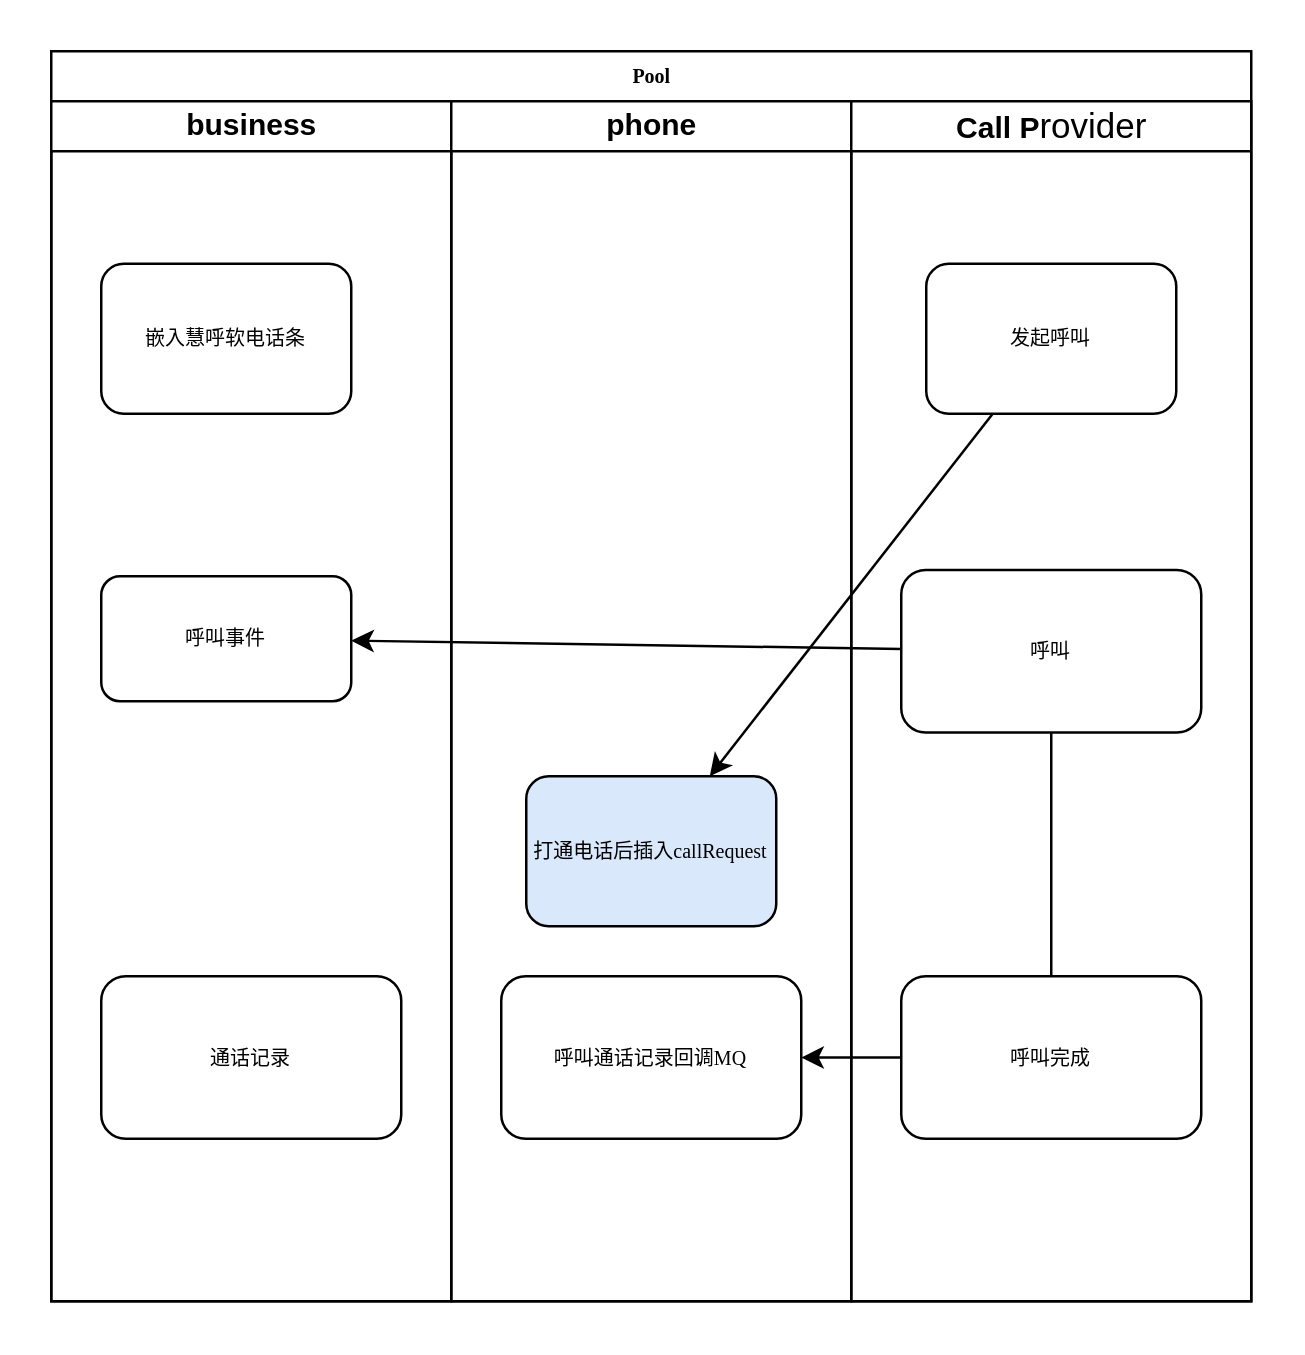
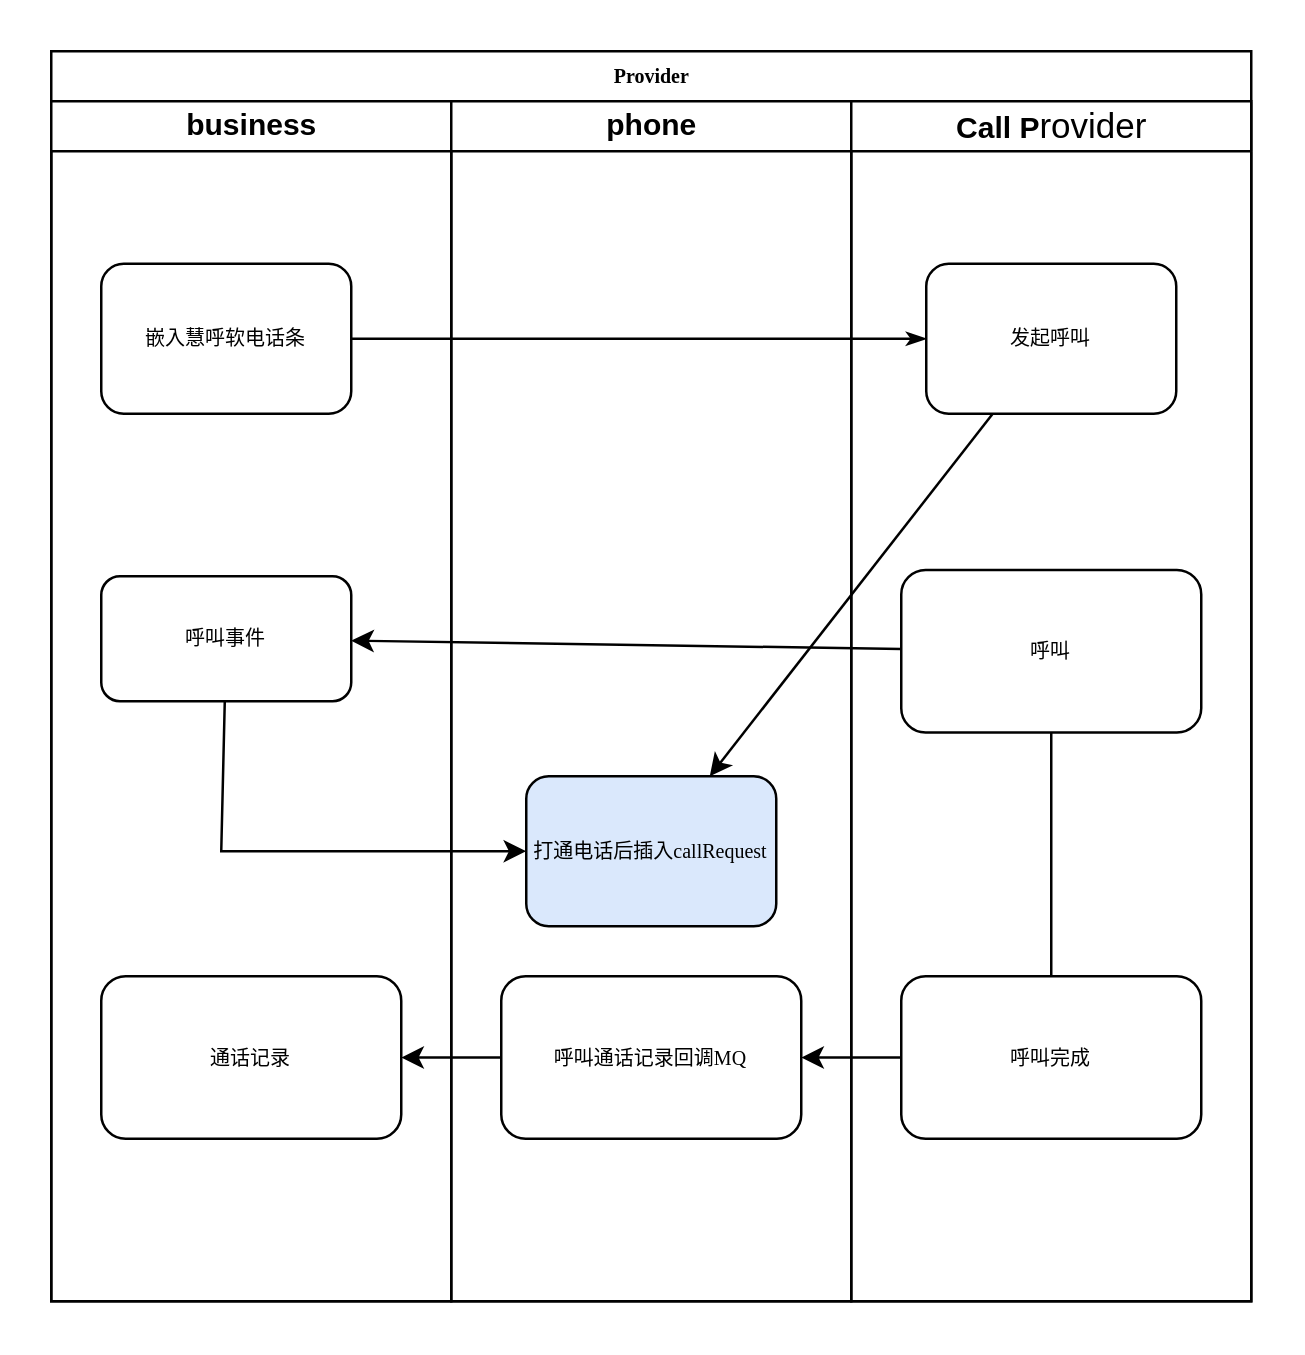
node "Pool": label "Pool" -> "Provider"
edge "嵌入慧呼软电话条" -> "发起呼叫": added
edge "呼叫事件" -> "打通电话后插入callRequest": added
edge "呼叫通话记录回调MQ" -> "通话记录": added
